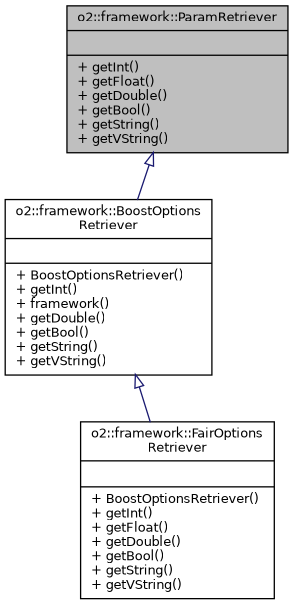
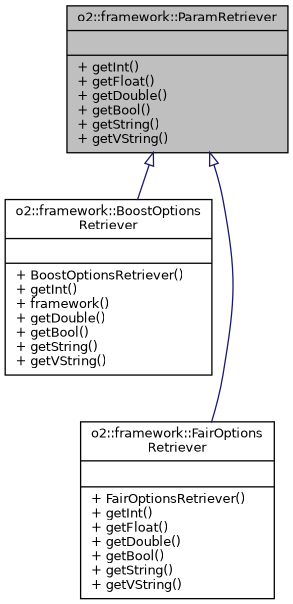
edge "o2::framework::FairOptions" -> "o2::framework::BoostOptions": now "o2::framework::FairOptions" -> "o2::framework::ParamRetriever"
node "o2::framework::FairOptions": text "+ BoostOptionsRetriever()" -> "+ FairOptionsRetriever()"
